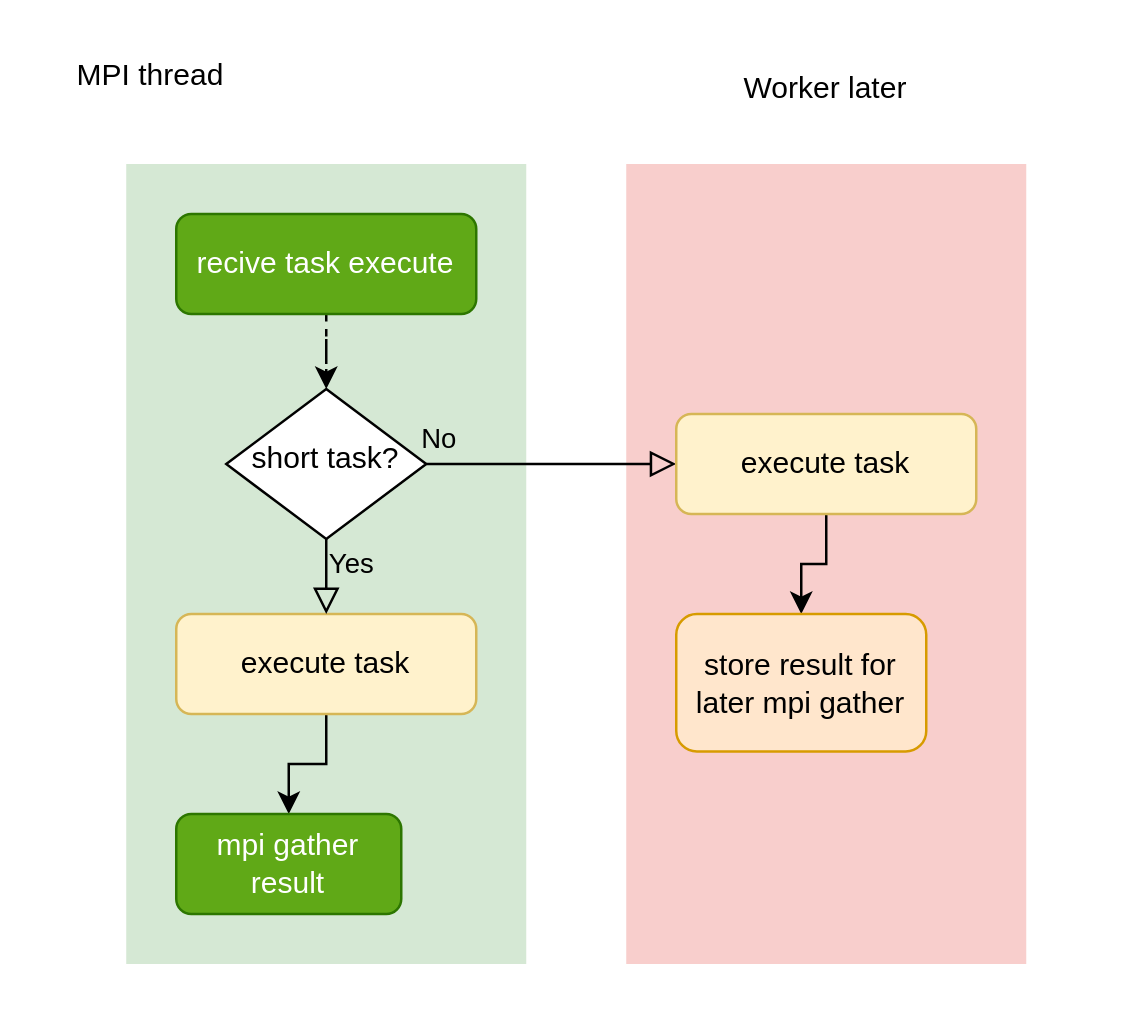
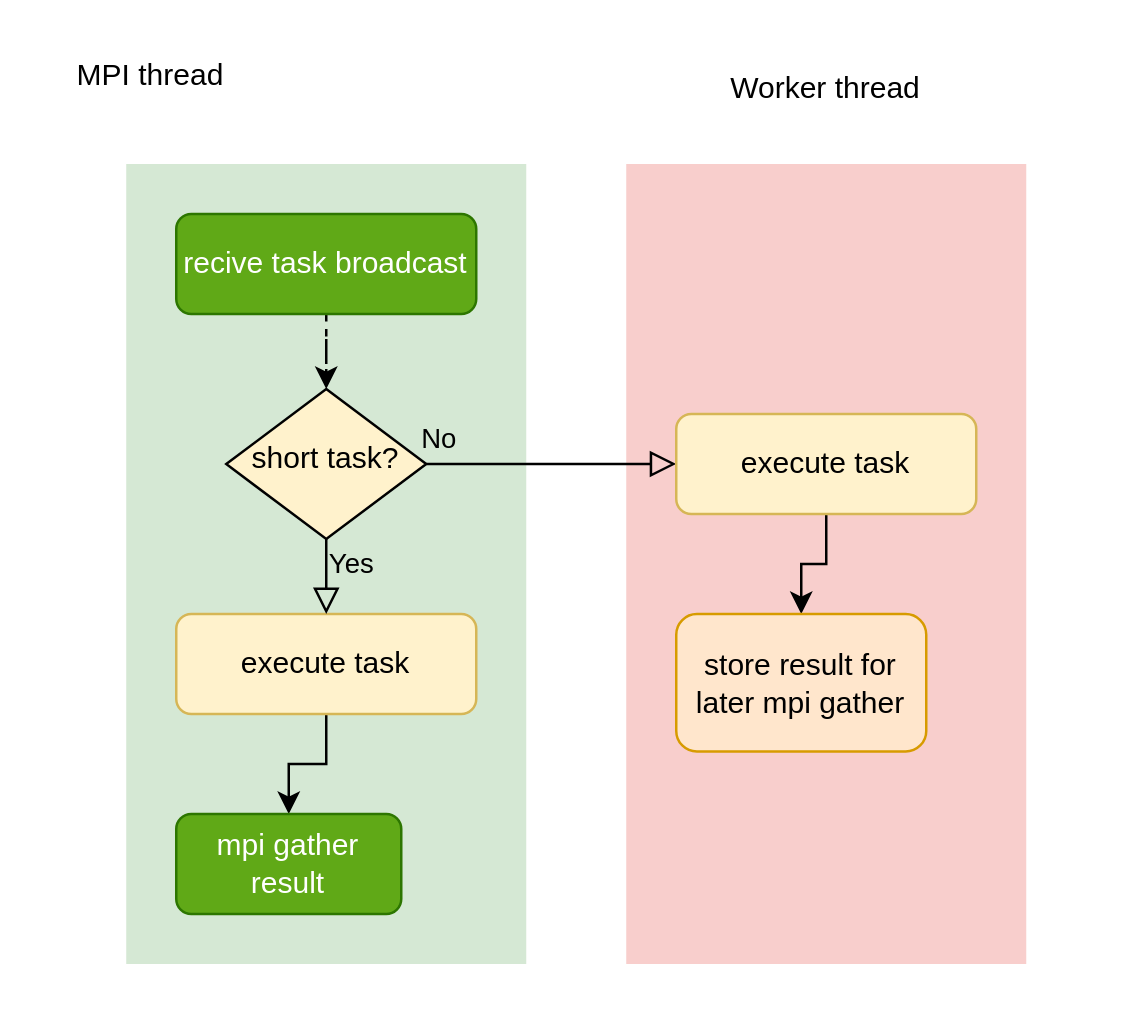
node "Worker later": label "Worker later" -> "Worker thread"
node "recive task execute": label "recive task execute" -> "recive task broadcast"
node "short task?": fillcolor #ffffff -> #fff2cc
